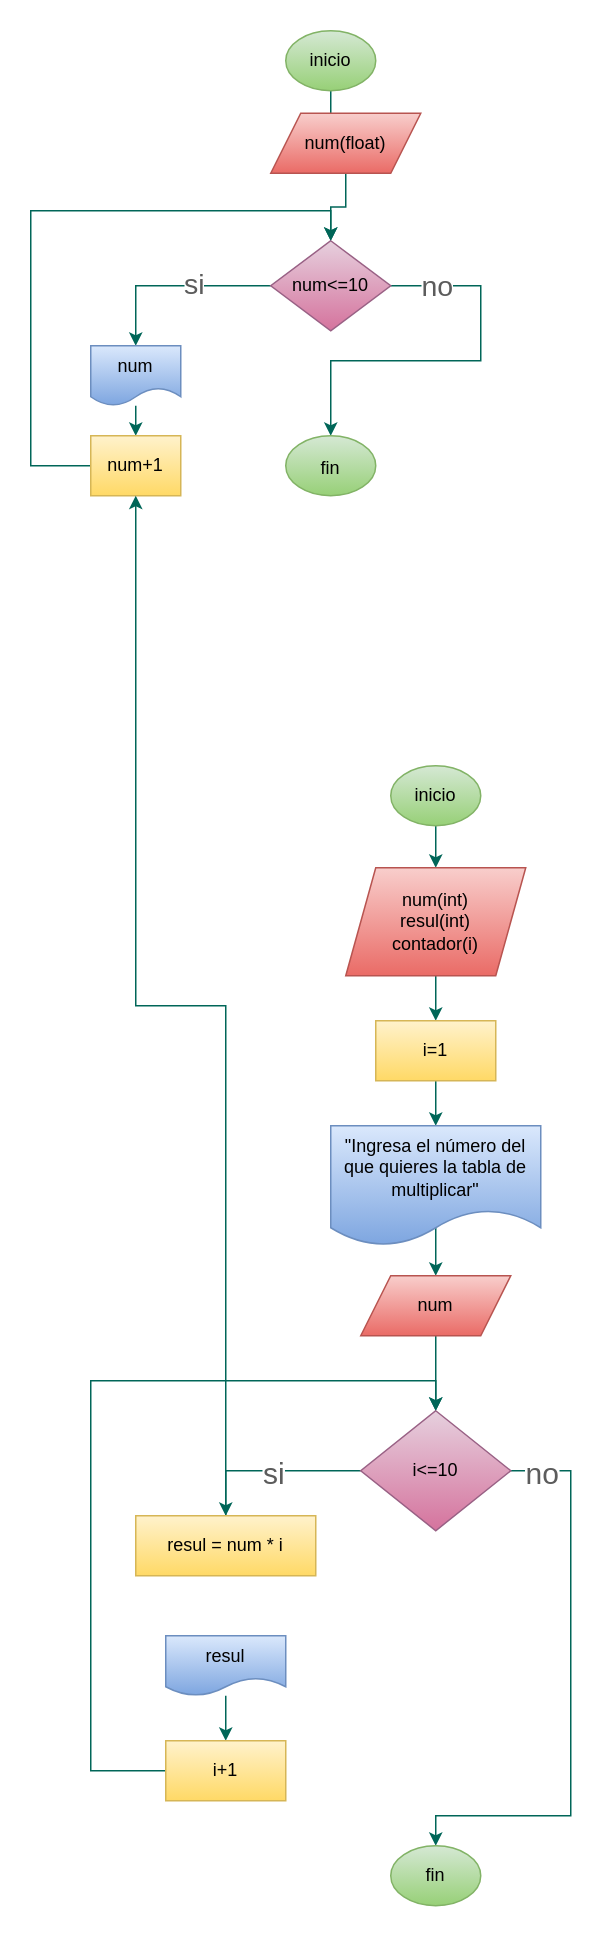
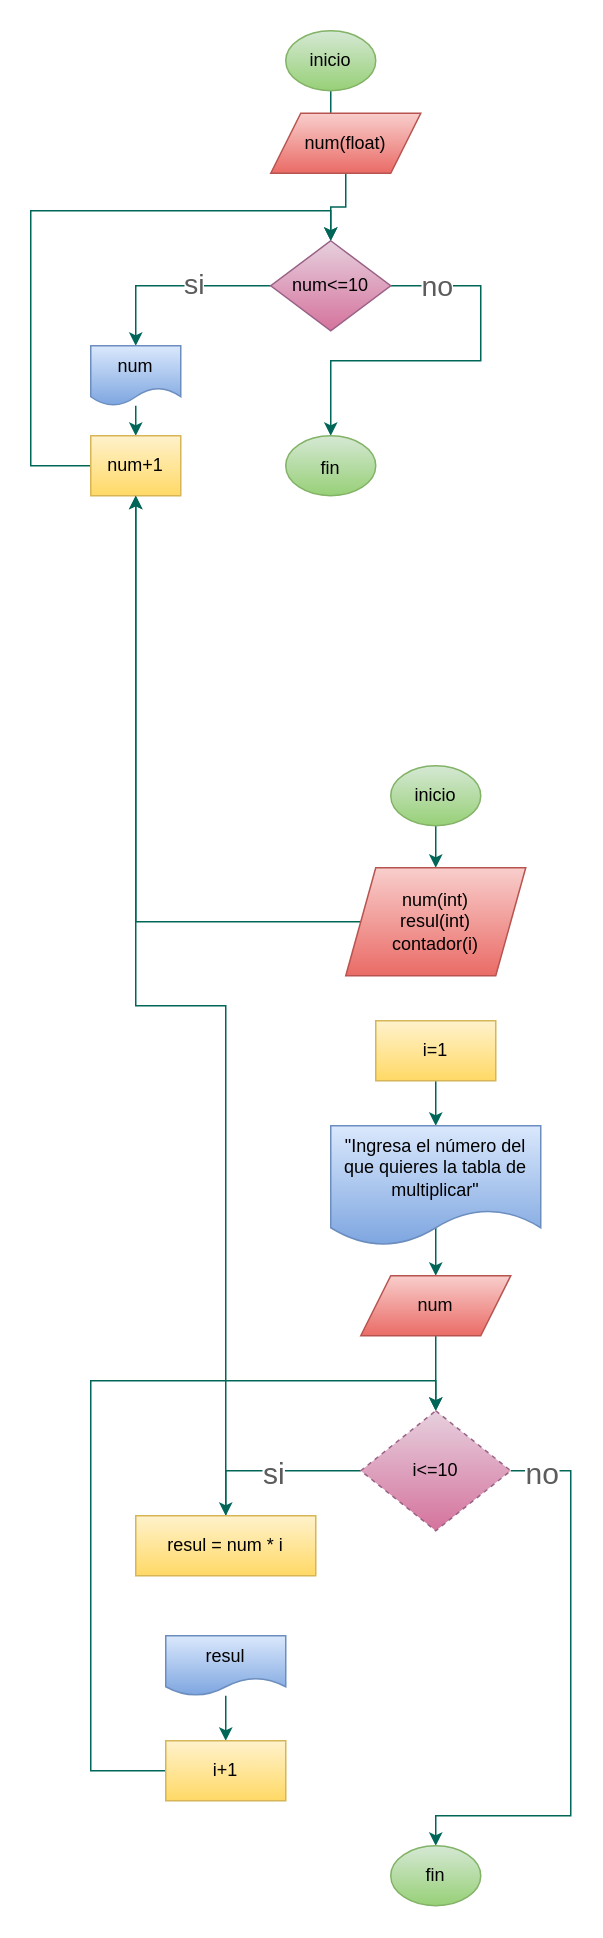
edge "num(int) resul(int) contador(i)" -> "i=1": now "num(int) resul(int) contador(i)" -> "num+1"
node "i<=10": style solid -> dashed
